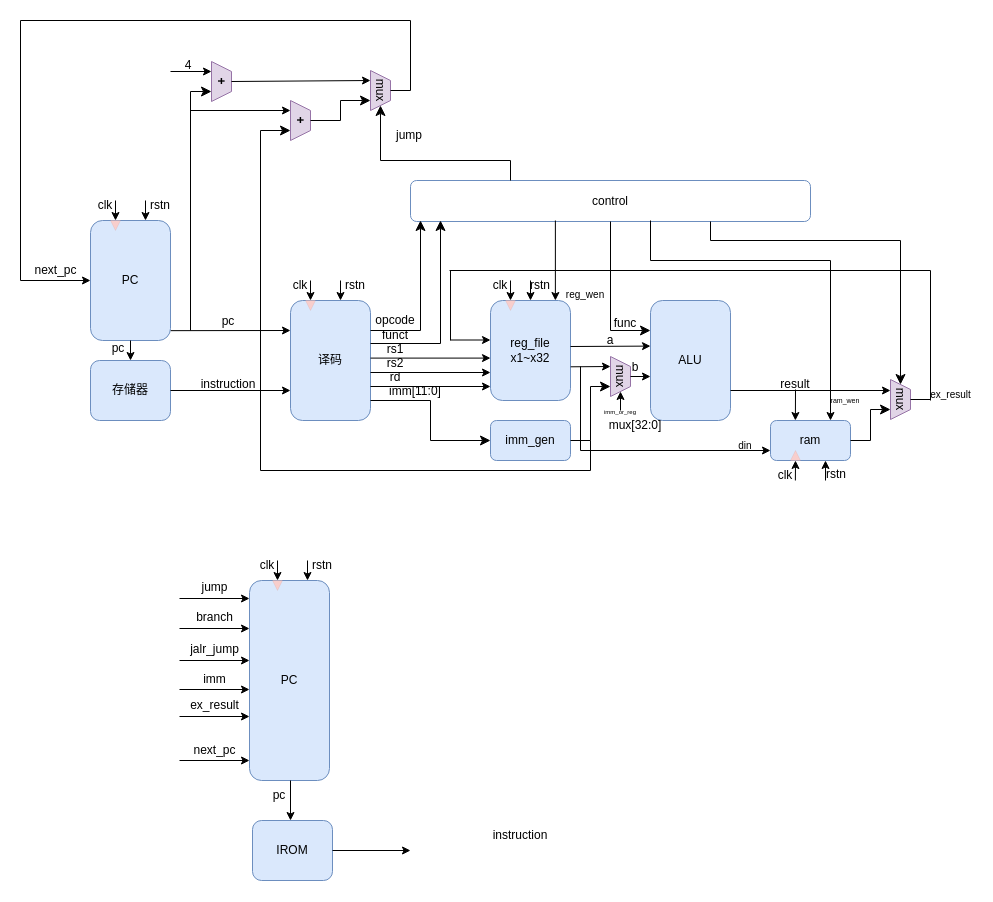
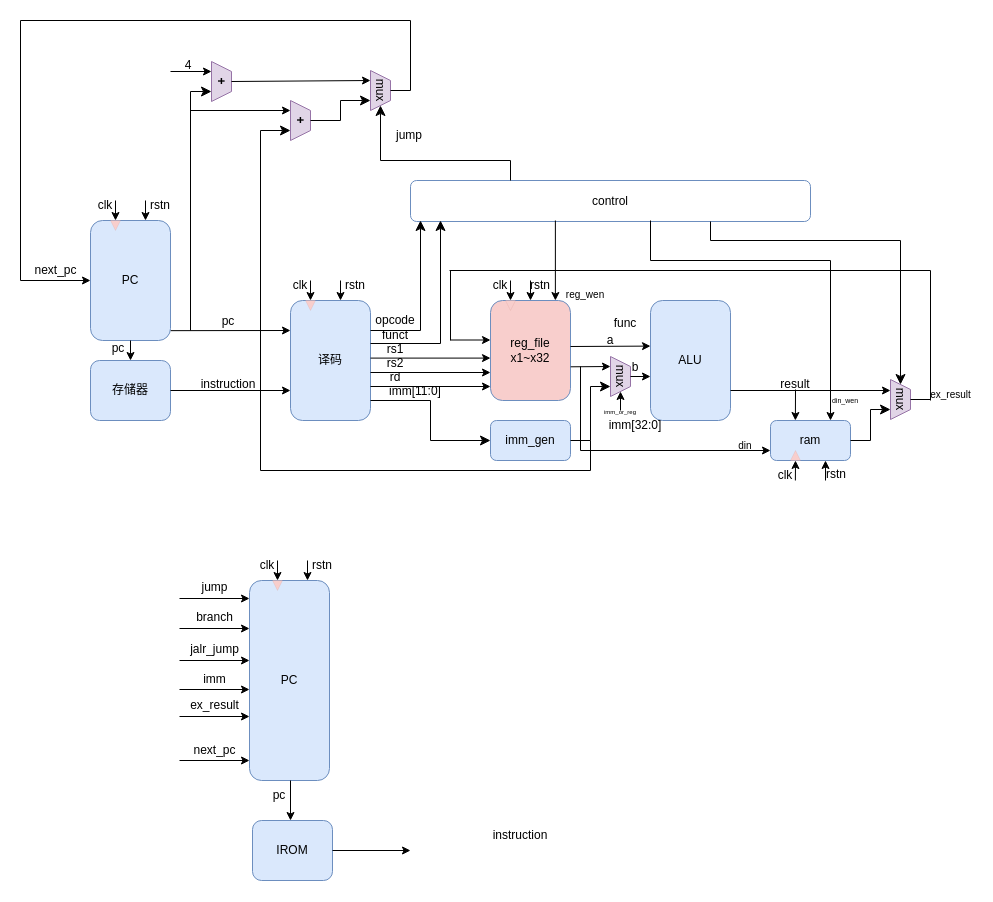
edge "control" -> "ALU": removed
node "reg_file x1~x32": fillcolor #dae8fc -> #f8cecc
node "ram_wen": label "ram_wen" -> "din_wen"
node "mux[32:0]": label "mux[32:0]" -> "imm[32:0]"
